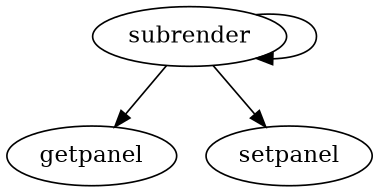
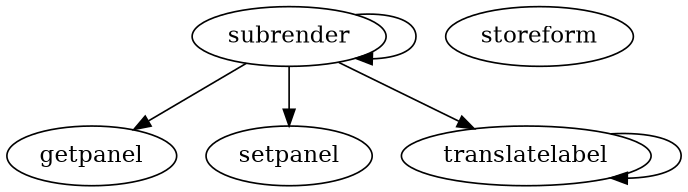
node "storeform": added
node "translatelabel": added
